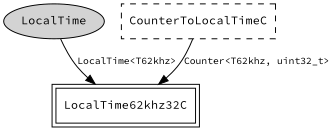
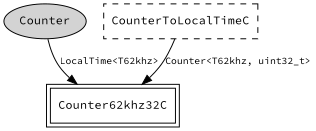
node "LocalTime": label "LocalTime" -> "Counter"
node "LocalTime62khz32C": label "LocalTime62khz32C" -> "Counter62khz32C"
